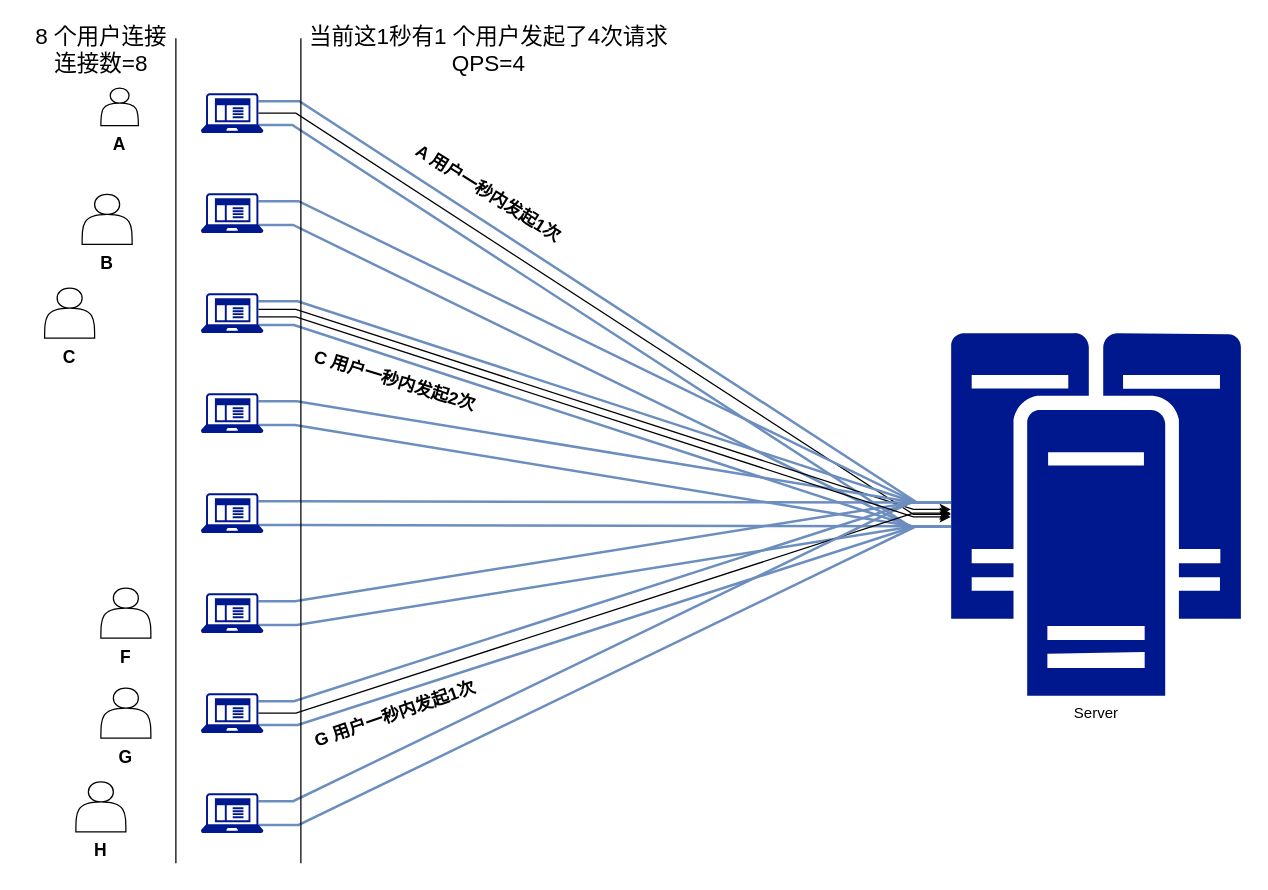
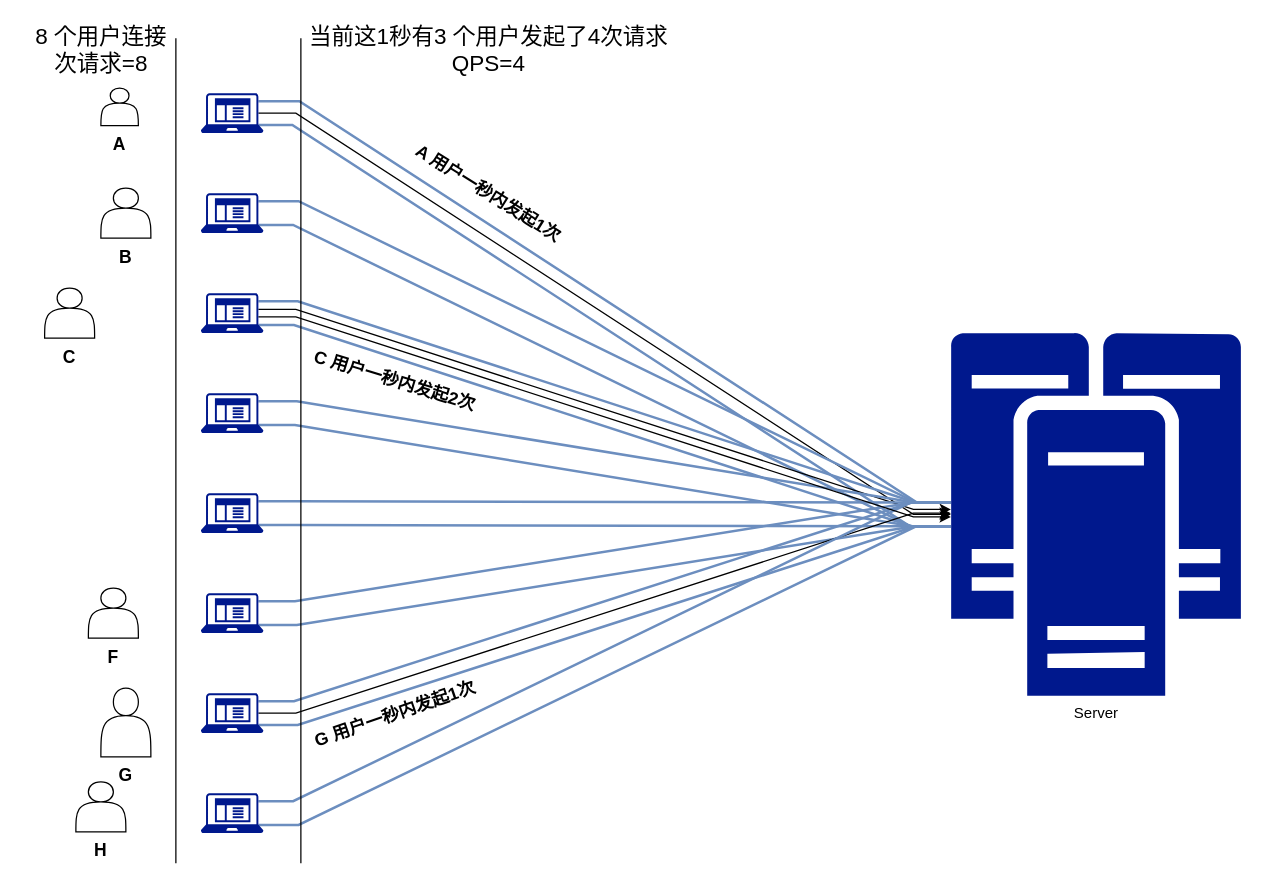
node "8 个用户连接 连接数=8": label "8 个用户连接 连接数=8" -> "8 个用户连接 次请求=8"
node "当前这1秒有1 个用户发起了4次请求 QPS=4": label "当前这1秒有1 个用户发起了4次请求 QPS=4" -> "当前这1秒有3 个用户发起了4次请求 QPS=4"
node "B": moved (107, 219) -> (126, 213)
node "F": moved (126, 613) -> (113, 613)
node "G": size 50x50 -> 50x69
